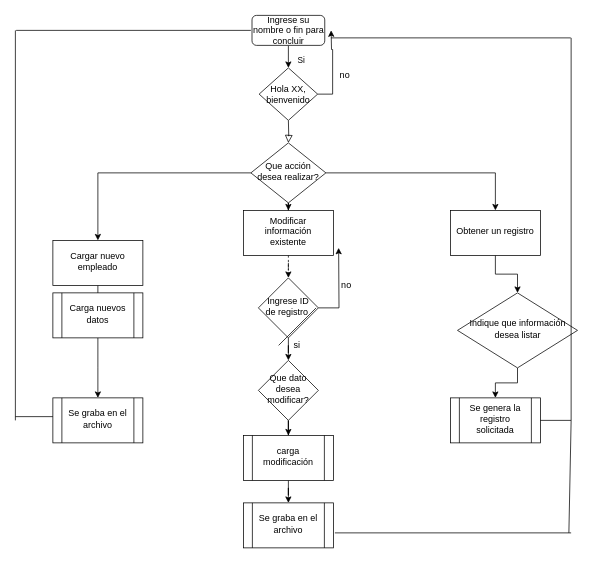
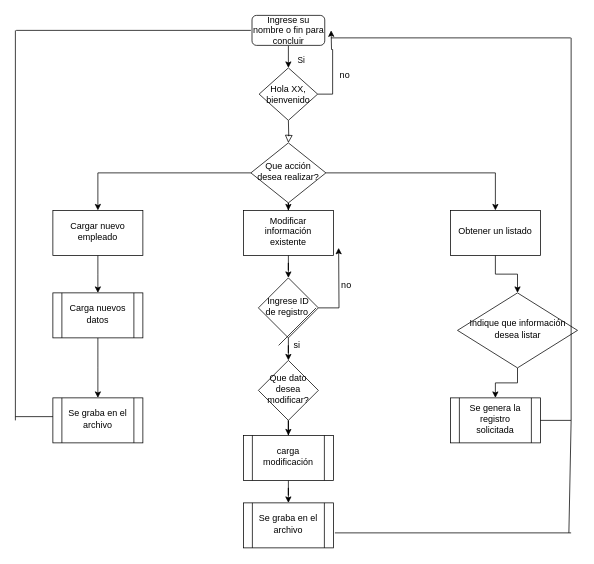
node "Obtener un registro": label "Obtener un registro" -> "Obtener un listado"
node "Cargar nuevo empleado": moved (98, 263) -> (98, 233)
edge "Modificar información existente" -> "Ingrese ID de registro": style dashed -> solid
